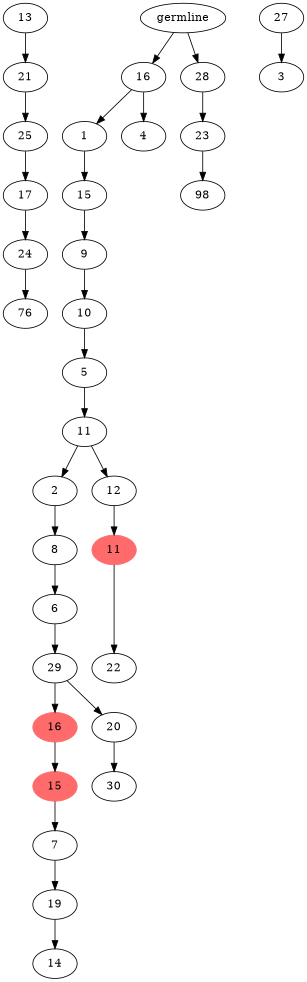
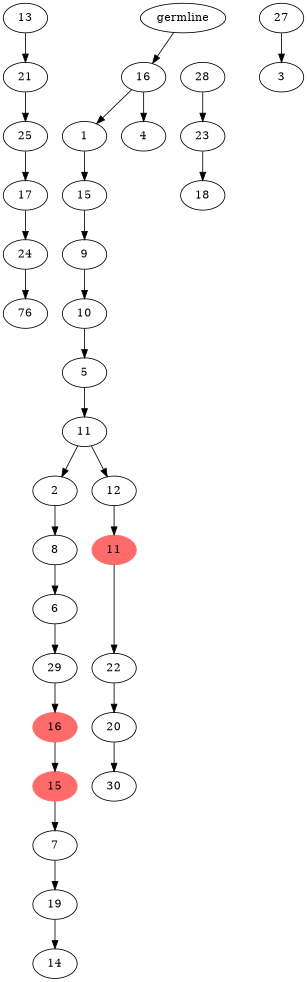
edge "germline" -> "28": removed
node "98": label "98" -> "18"
edge "29" -> "20": now "22" -> "20"
